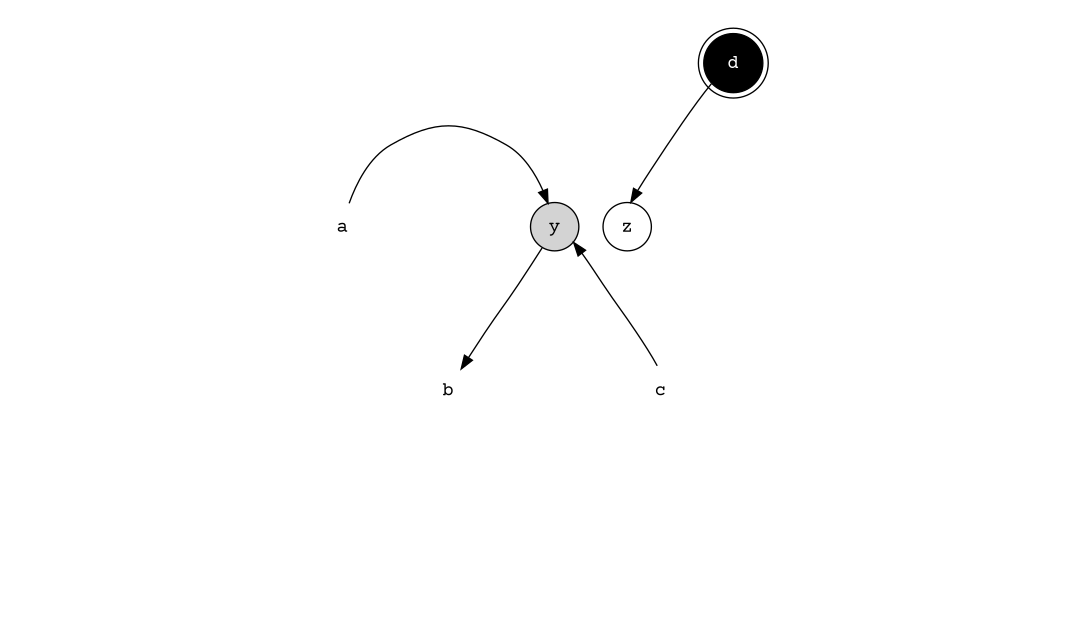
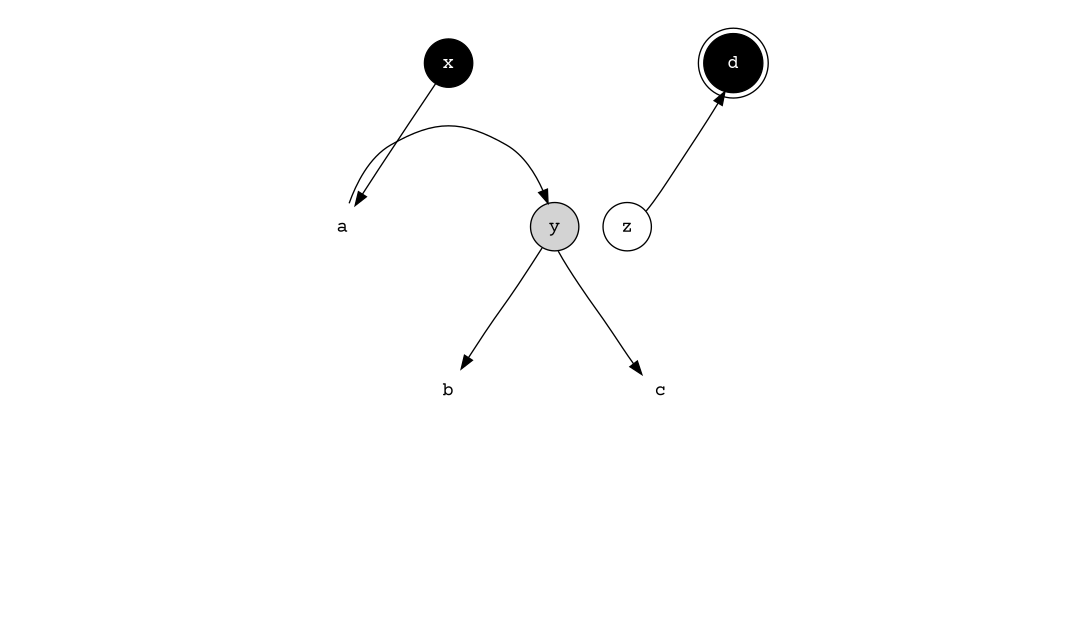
node "x": added
edge "d" -> "z": reversed
edge "c" -> "y": reversed
